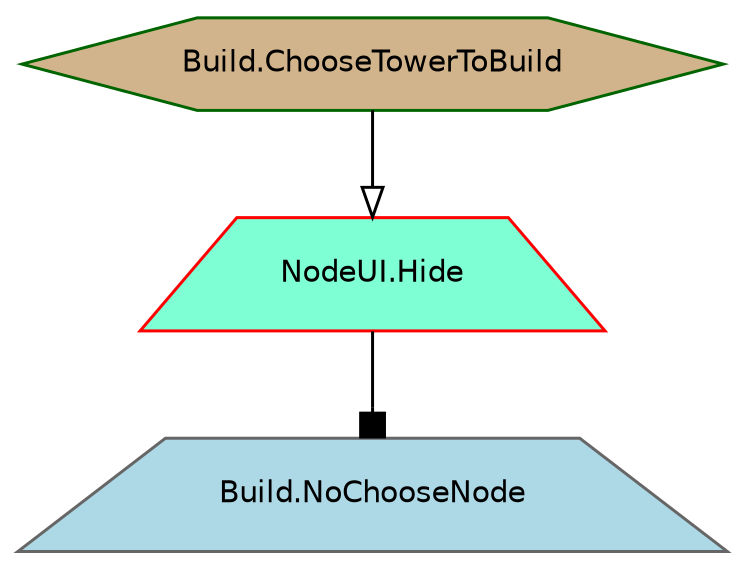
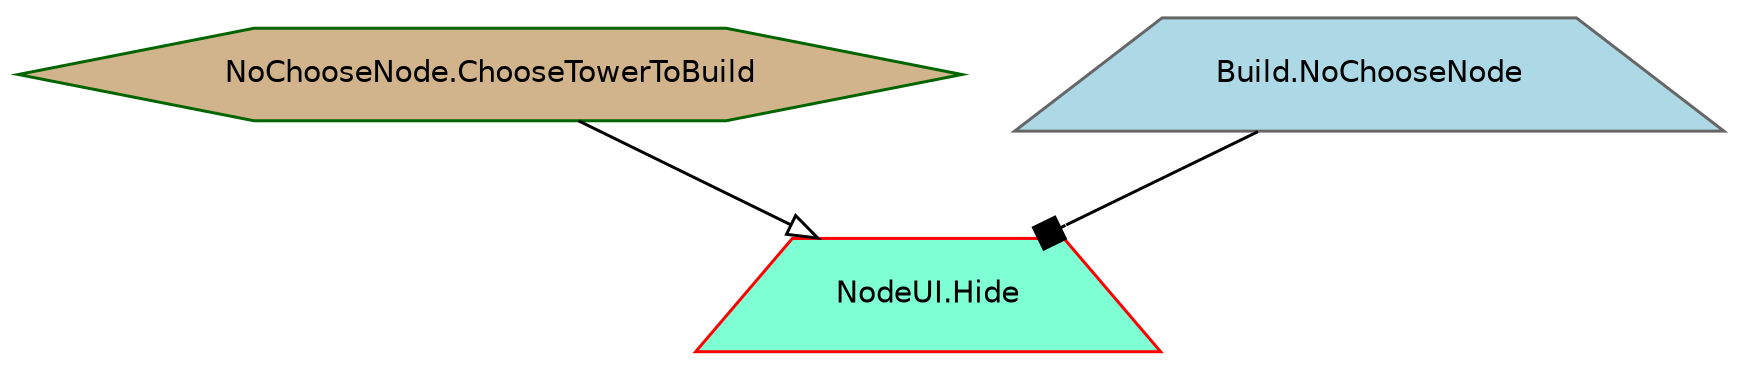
node "Build.ChooseTowerToBuild": label "Build.ChooseTowerToBuild" -> "NoChooseNode.ChooseTowerToBuild"
edge "NodeUI.Hide" -> "Build.NoChooseNode": reversed
